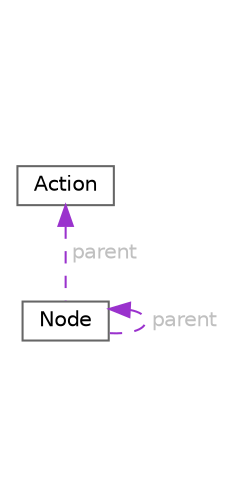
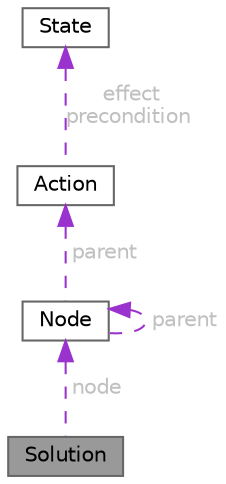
node "State": added
node "Solution": added
